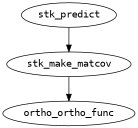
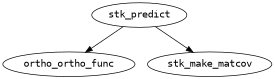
edge "stk_make_matcov" -> "ortho_ortho_func": now "stk_predict" -> "ortho_ortho_func"
